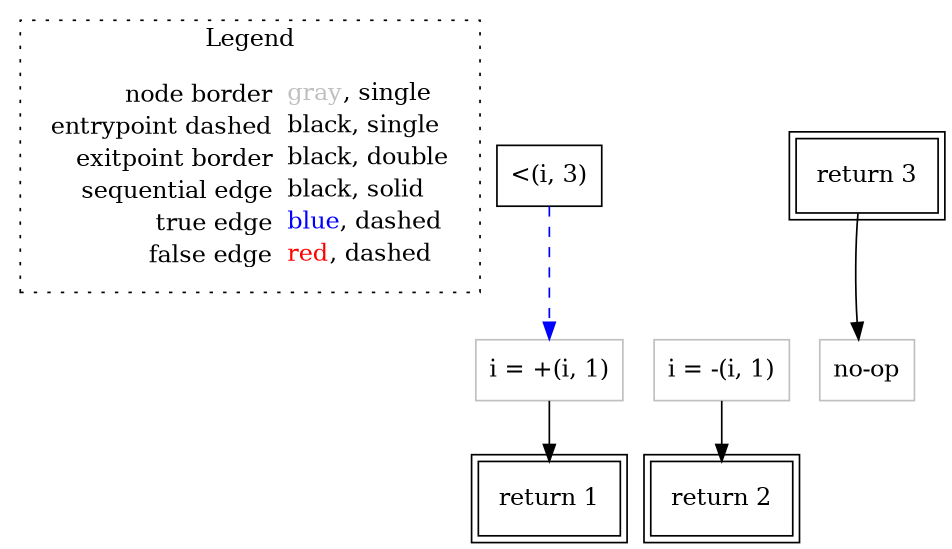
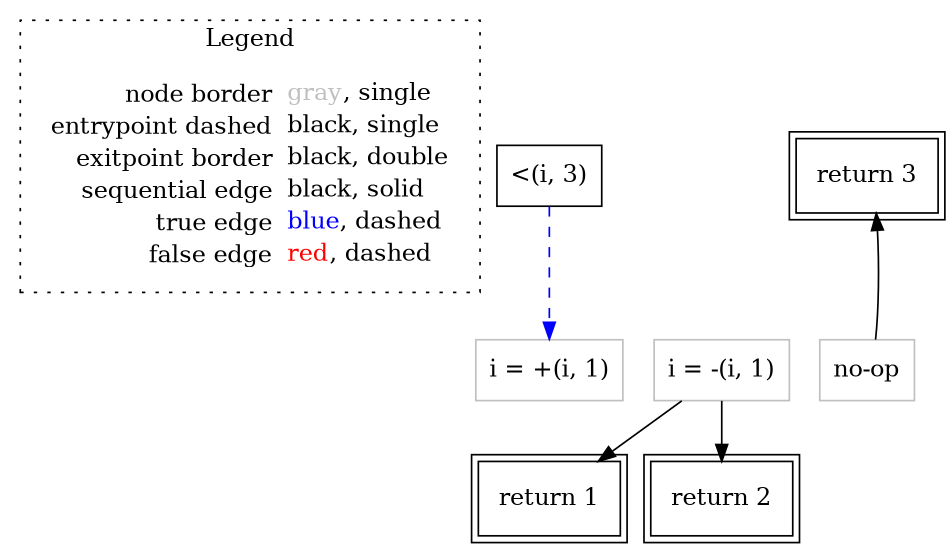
edge "return 3" -> "no-op": reversed
edge "i = +(i, 1)" -> "return 1": now "i = -(i, 1)" -> "return 1"
